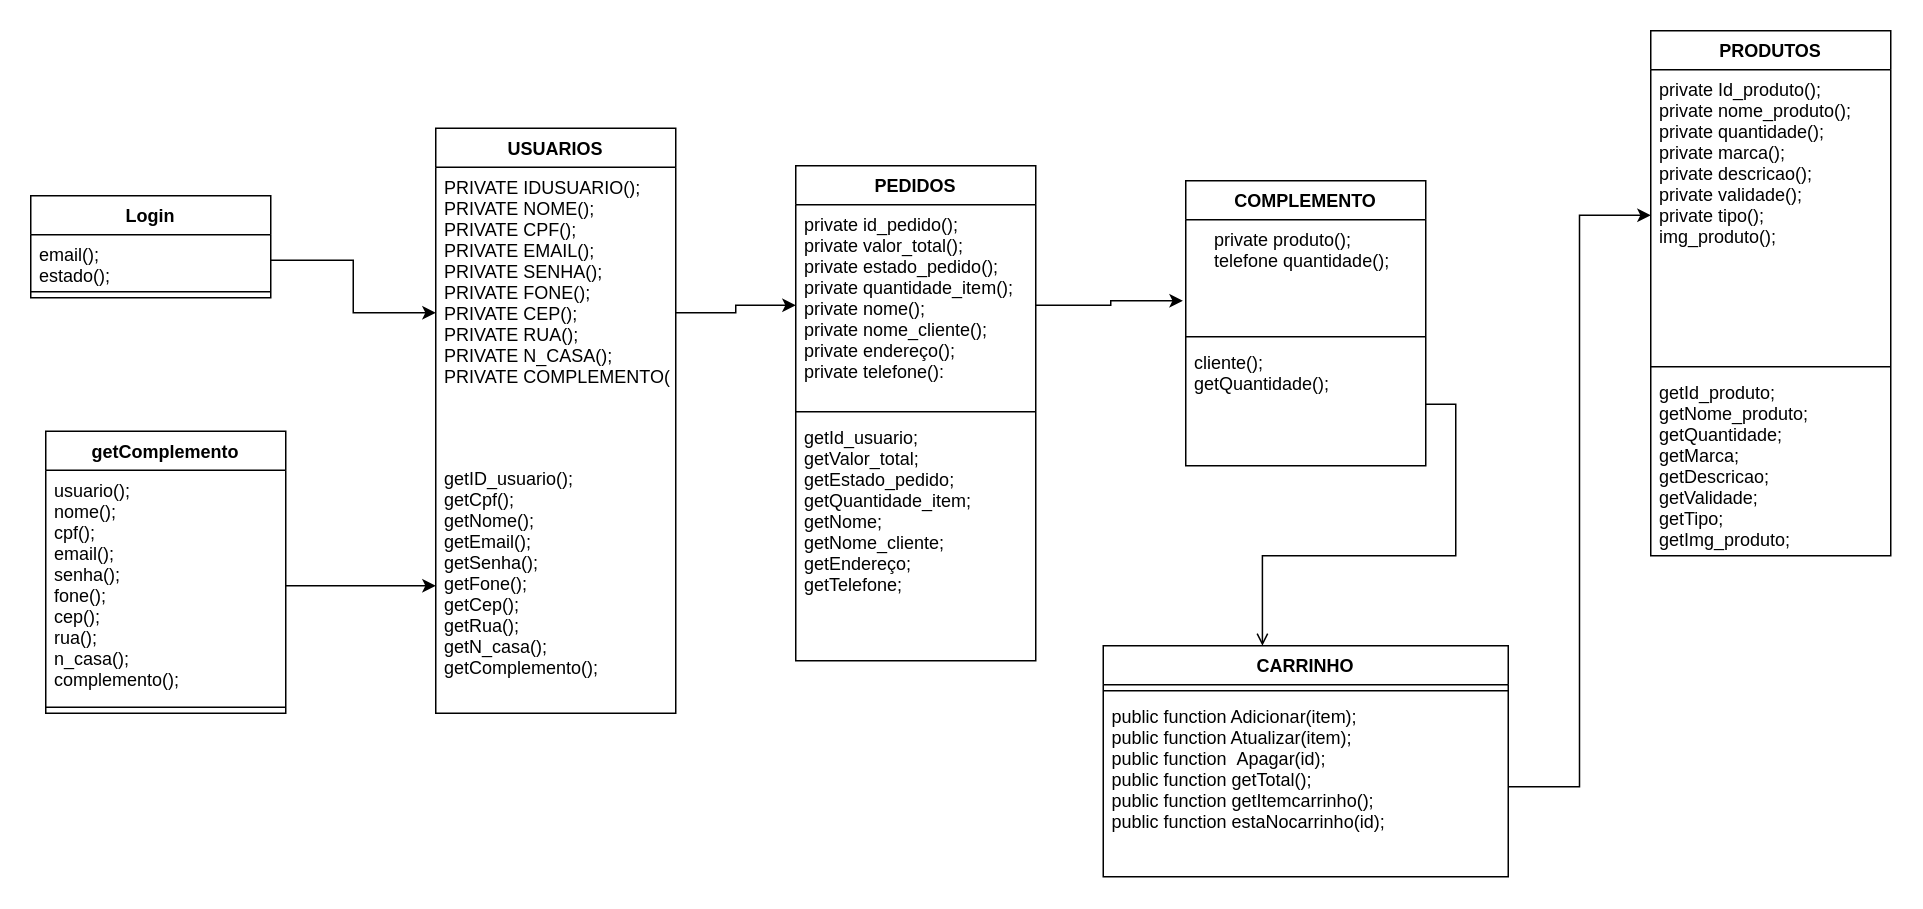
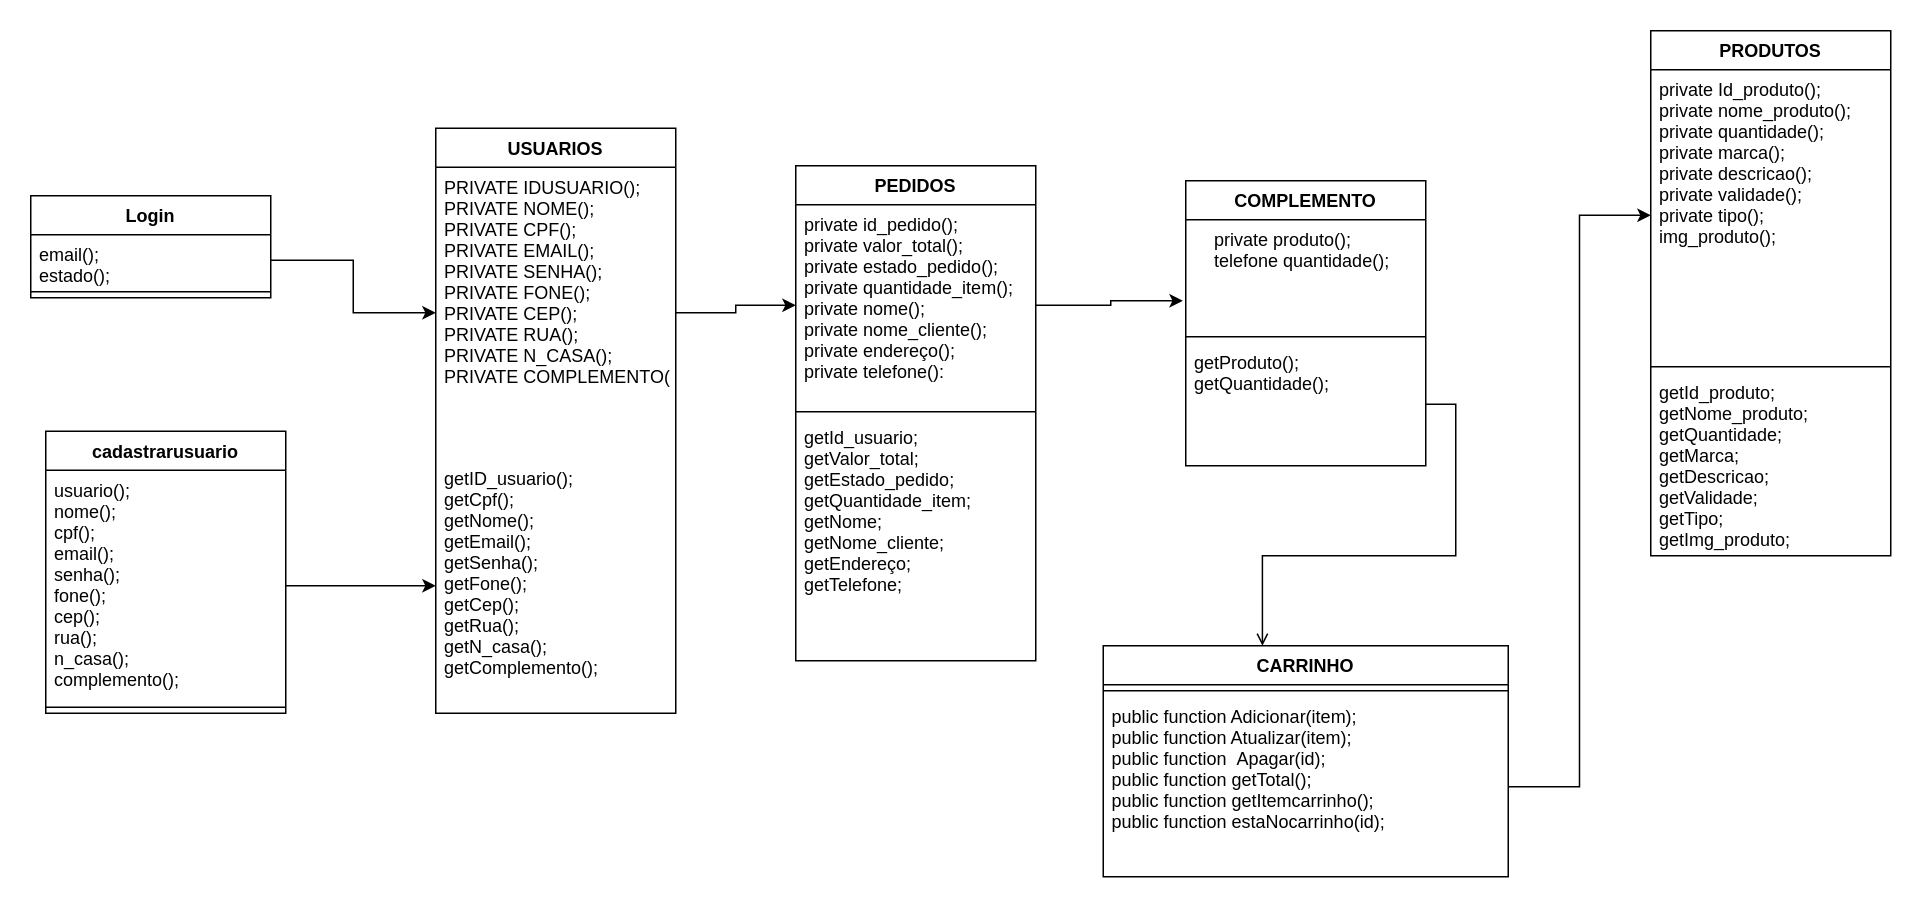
node "cliente(); getQuantidade();": label "cliente(); getQuantidade();" -> "getProduto(); getQuantidade();"
node "getComplemento": label "getComplemento" -> "cadastrarusuario"
